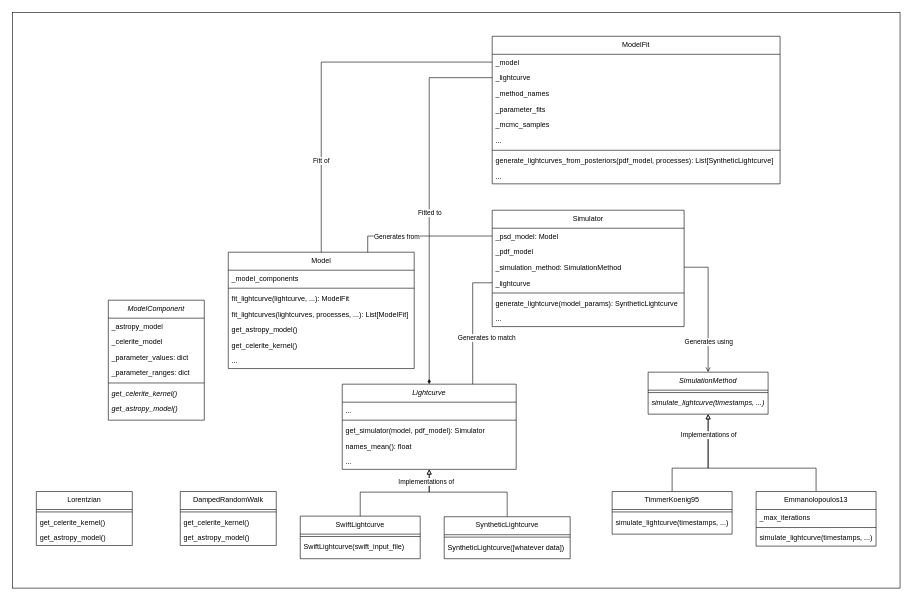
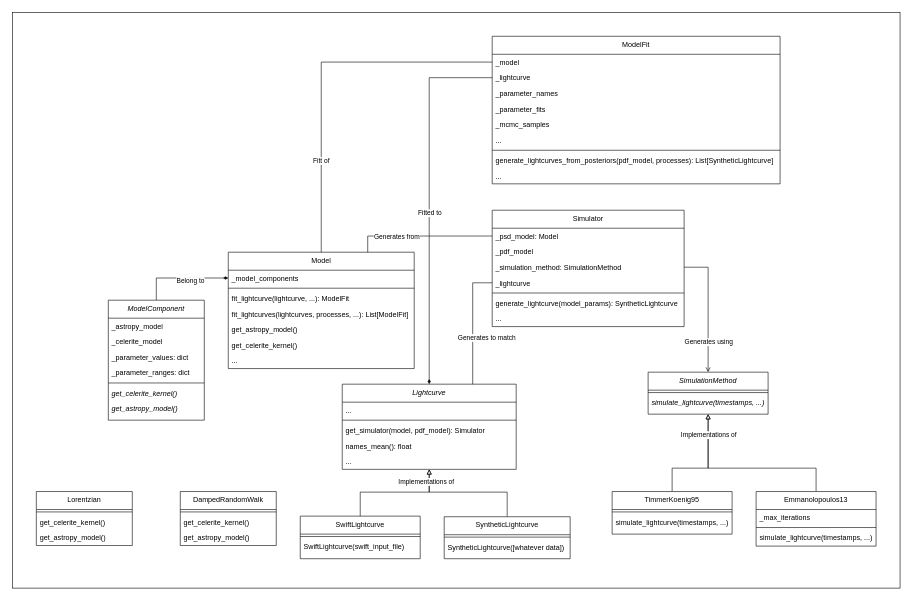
node "_method_names": label "_method_names" -> "_parameter_names"
edge "ModelComponent" -> "_model_components": added, label "Belong to"
